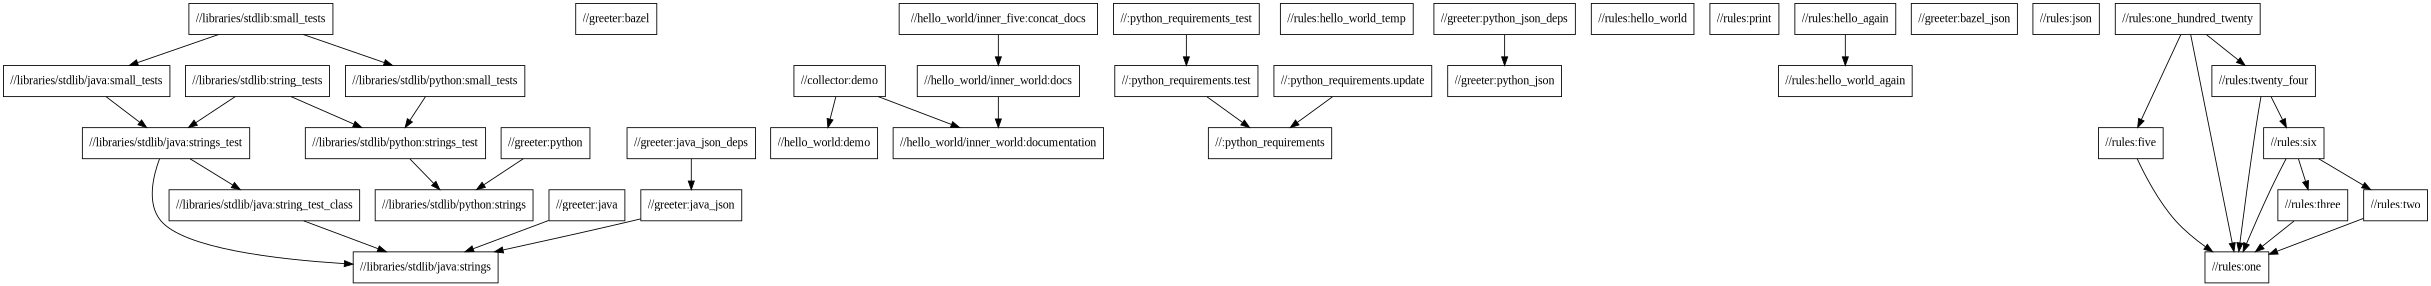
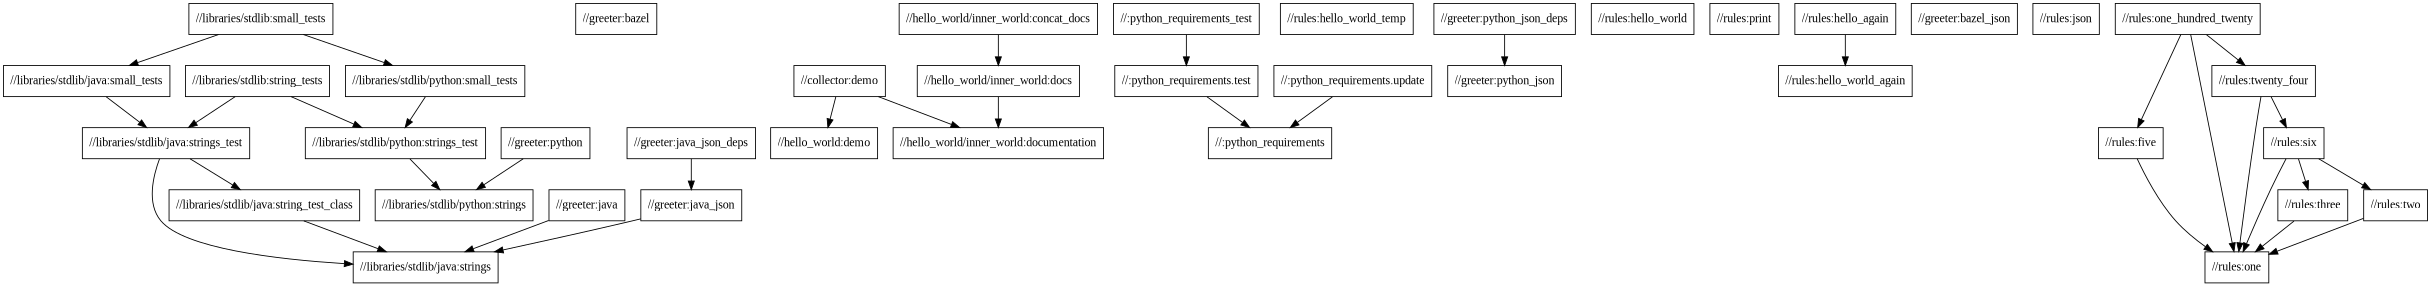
node "//hello_world/inner_five:concat_docs": label "//hello_world/inner_five:concat_docs" -> "//hello_world/inner_world:concat_docs"
